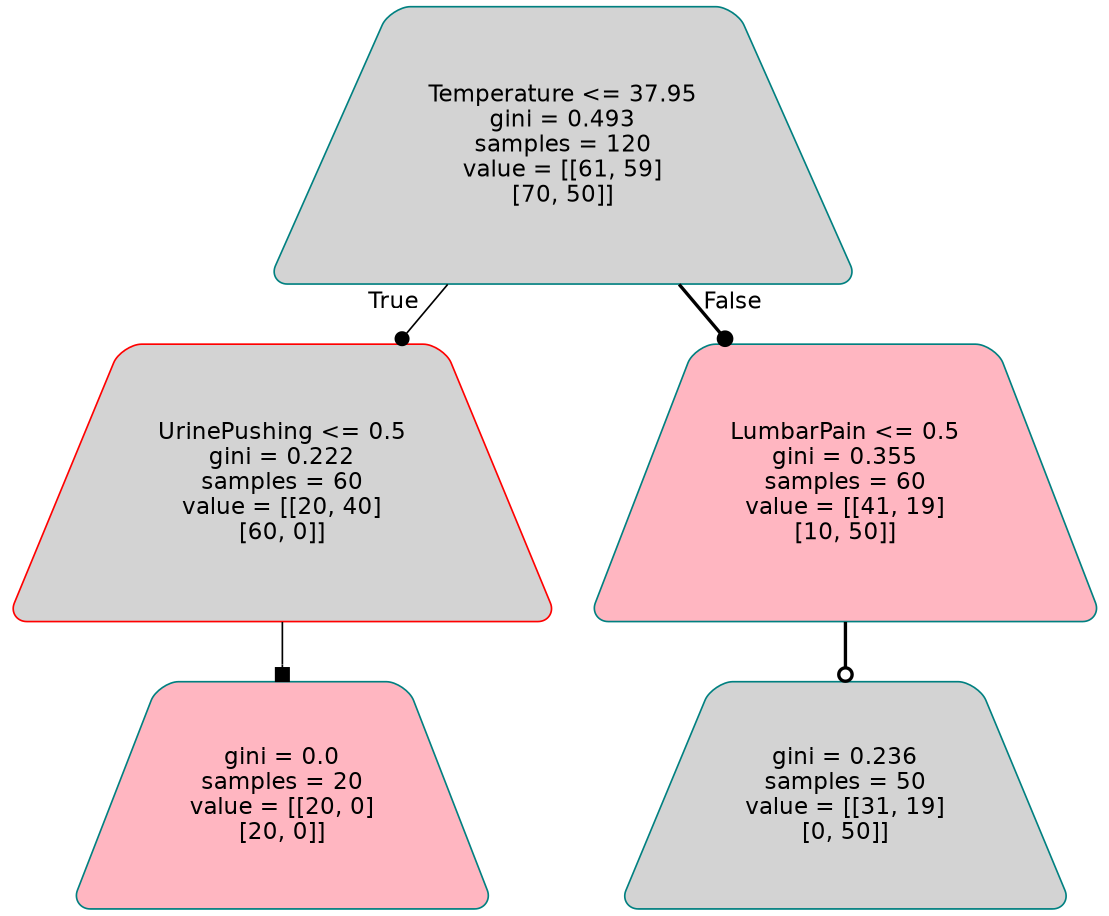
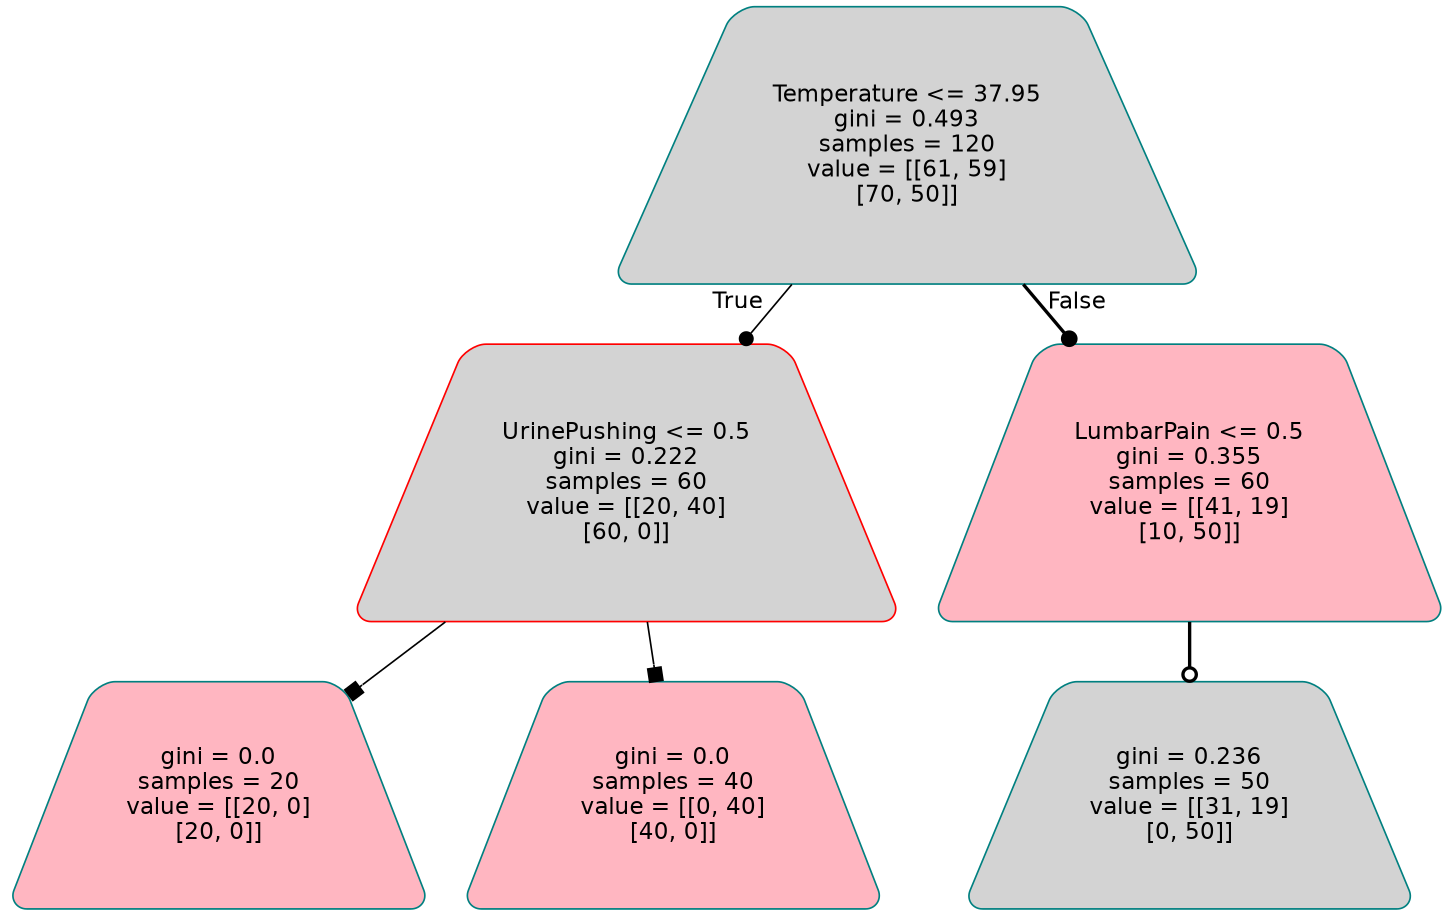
node "gini = 0.0 samples = 40 value = [[0, 40] [40, 0]]": added
